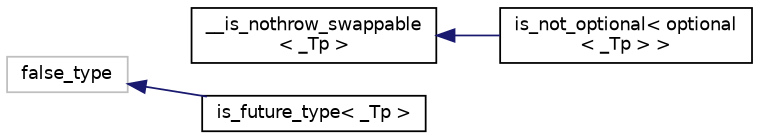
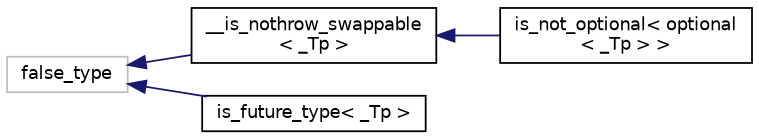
edge "__is_nothrow_swappable < _Tp >" -> "false_type": added
